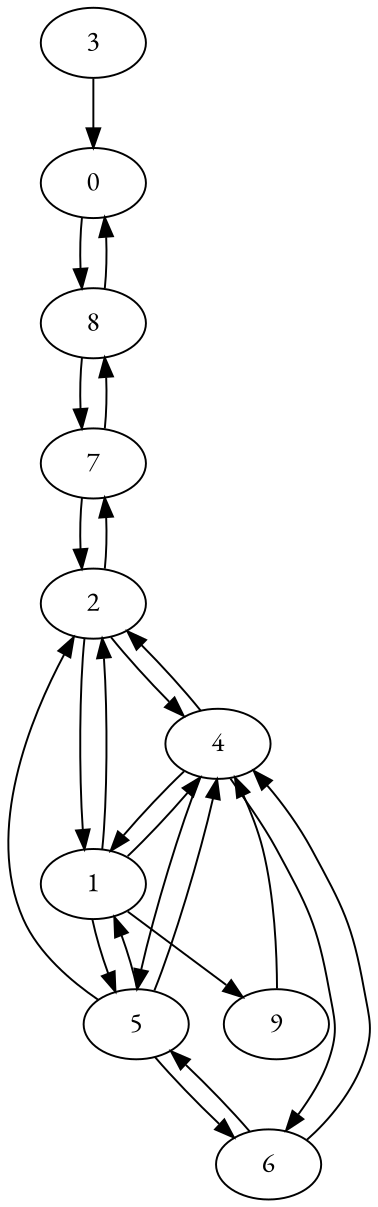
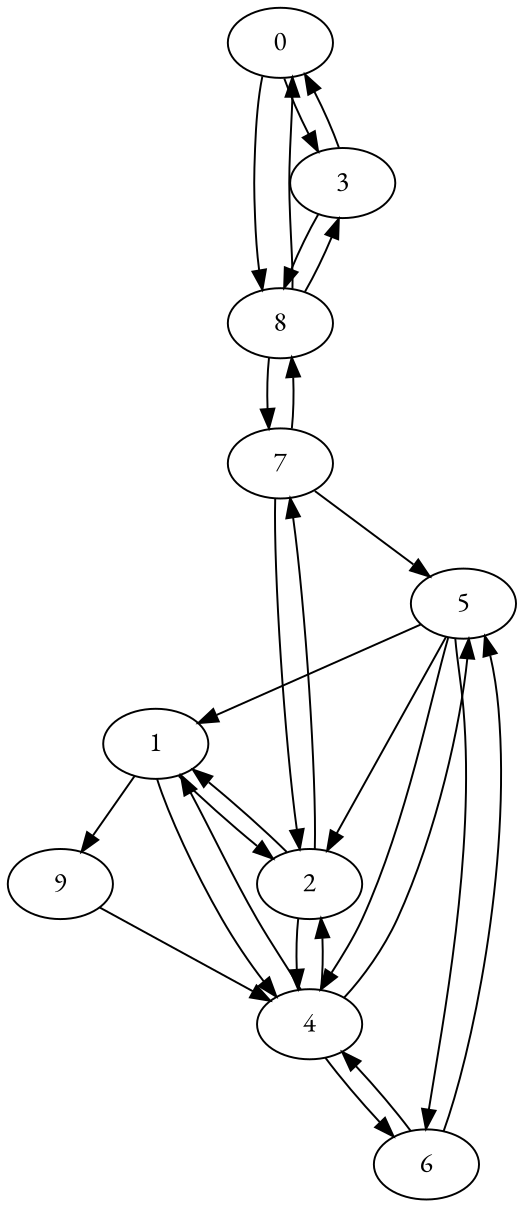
edge "0" -> "3": added
edge "3" -> "8": added
edge "8" -> "3": added
edge "1" -> "5": now "7" -> "5"
